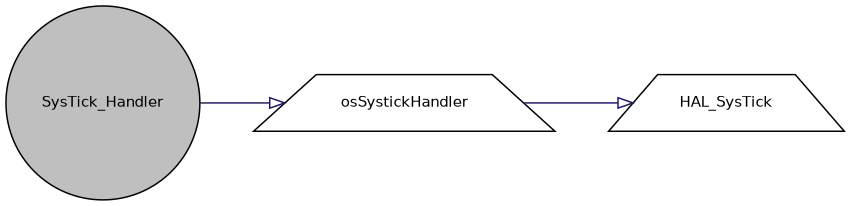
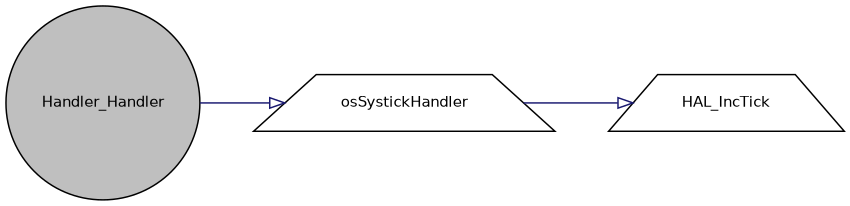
node "SysTick_Handler": label "SysTick_Handler" -> "Handler_Handler"
node "HAL_SysTick": label "HAL_SysTick" -> "HAL_IncTick"
